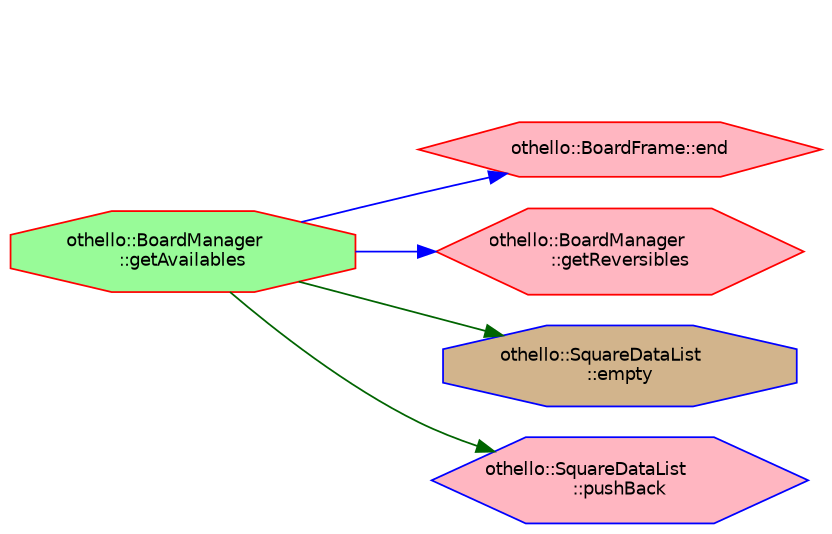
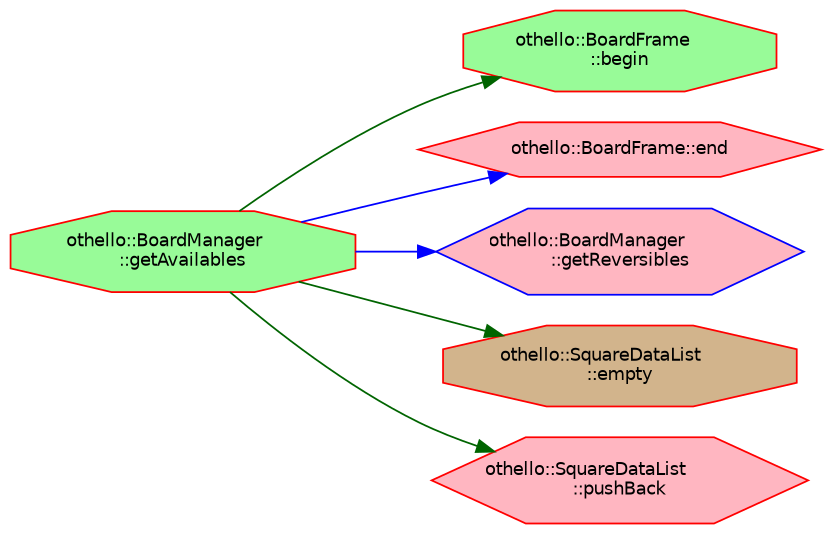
node "othello::BoardFrame ::begin": added
node "othello::BoardManager ::getReversibles": color red -> blue
node "othello::SquareDataList ::empty": color blue -> red
node "othello::SquareDataList ::pushBack": color blue -> red
